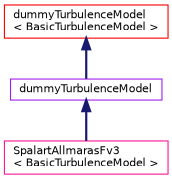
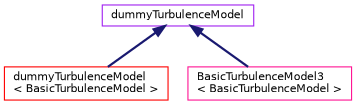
edge "dummyTurbulenceModel" -> "dummyTurbulenceModel < BasicTurbulenceModel >": reversed
node "SpalartAllmarasFv3 < BasicTurbulenceModel >": label "SpalartAllmarasFv3 < BasicTurbulenceModel >" -> "BasicTurbulenceModel3 < BasicTurbulenceModel >"
